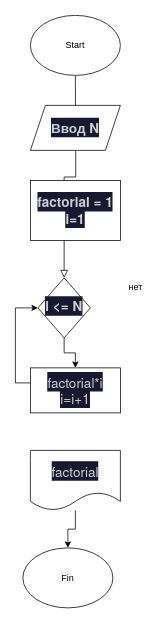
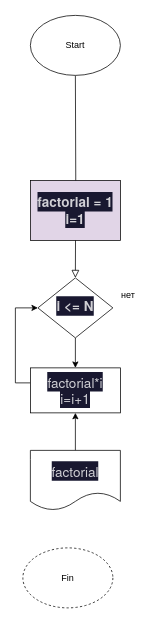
node "Ввод N": removed
node "factorial = 1 i=1": fillcolor #ffffff -> #e1d5e7
node "нет": moved (135, 288) -> (128, 295)
node "i <= N": size 53x60 -> 75x60
edge "factorial" -> "Fin": now "factorial" -> "factorial*i i=i+1"
node "Fin": style solid -> dashed
